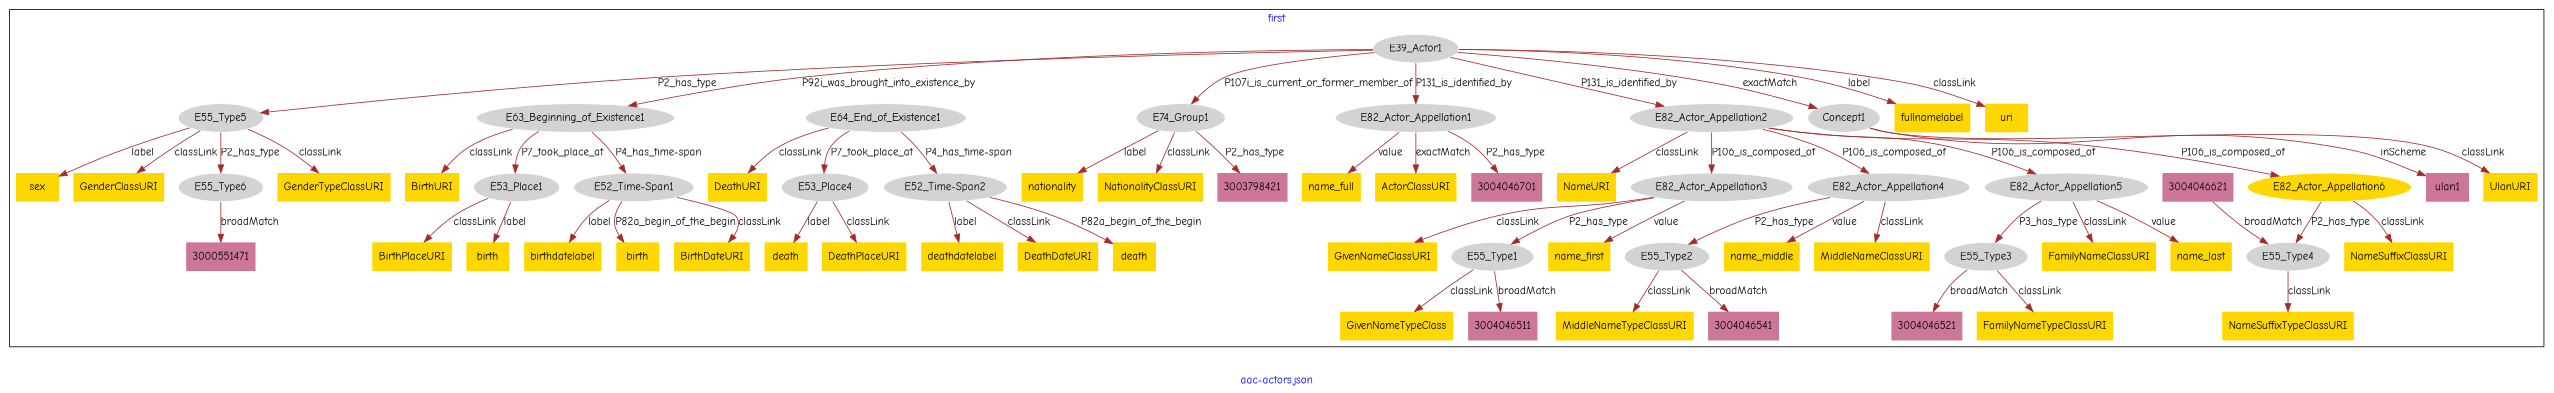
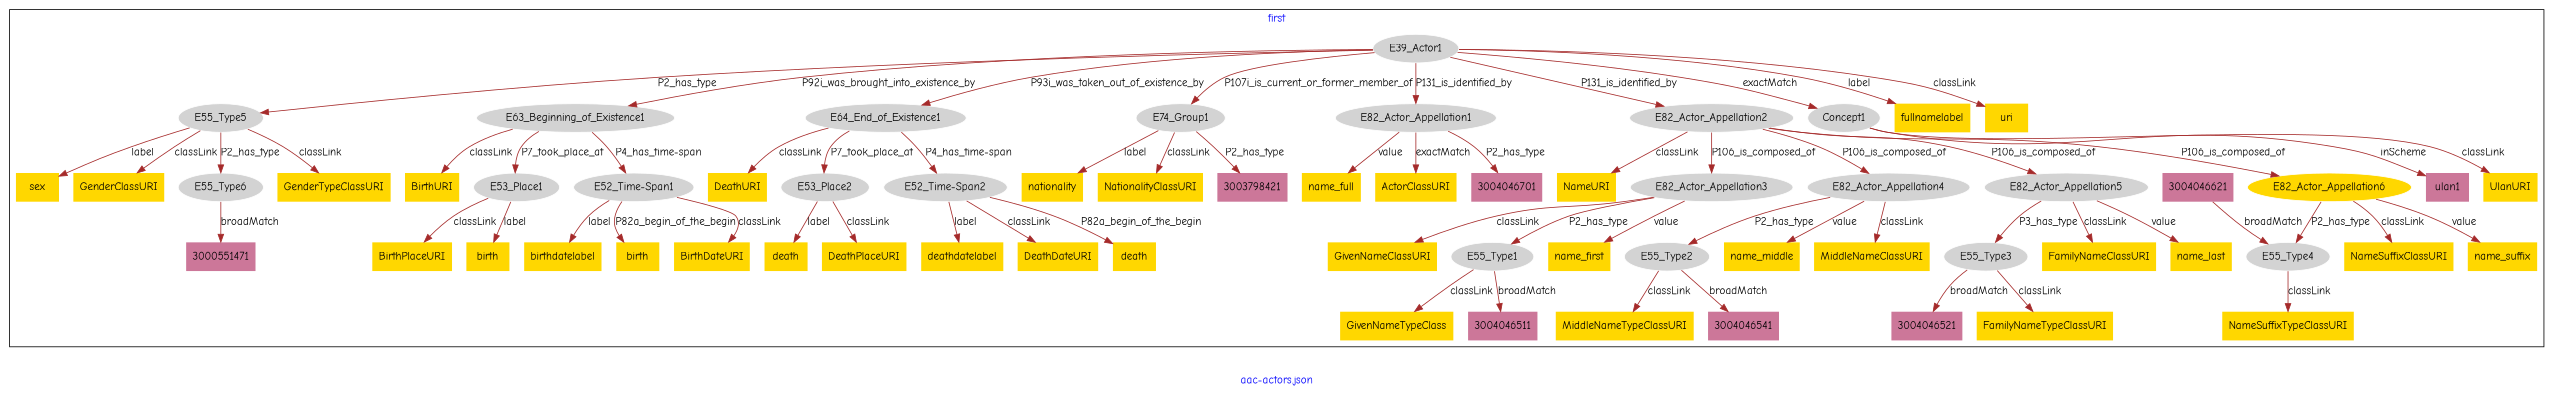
edge "E39_Actor1" -> "E64_End_of_Existence1": added, label "P93i_was_taken_out_of_existence_by"
node "E53_Place4": label "E53_Place4" -> "E53_Place2"
node "name_suffix": added
